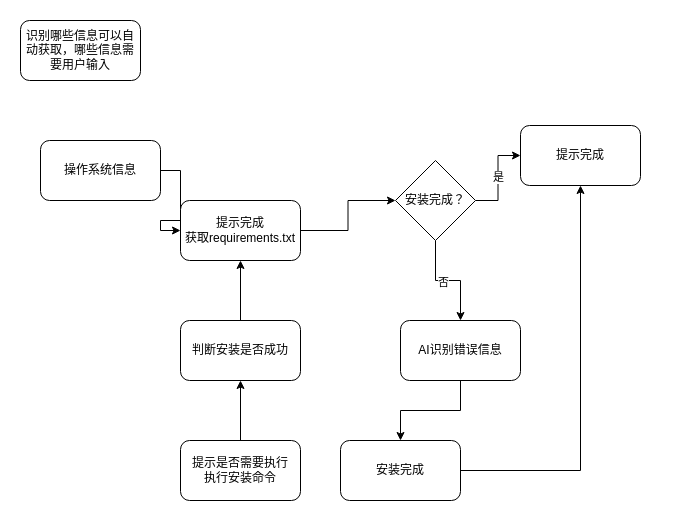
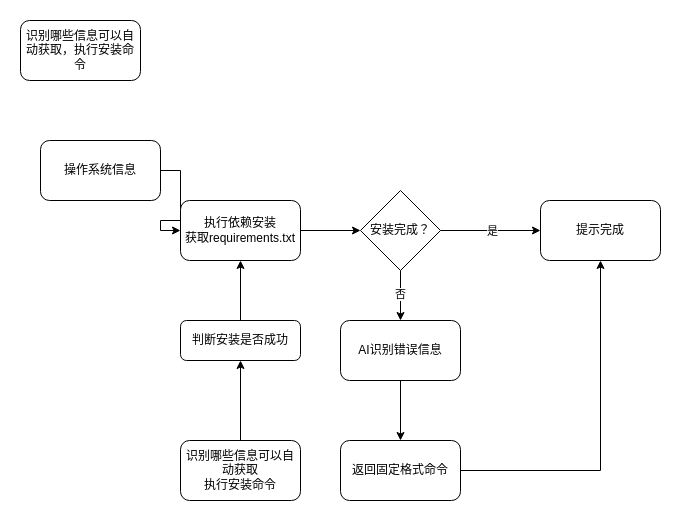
node "识别哪些信息可以自动获取，哪些信息需要用户输入": label "识别哪些信息可以自动获取，哪些信息需要用户输入" -> "识别哪些信息可以自动获取，执行安装命令"
node "提示完成": moved (581, 156) -> (601, 231)
node "安装完成？": moved (436, 201) -> (401, 231)
node "提示完成 获取requirements.txt": label "提示完成 获取requirements.txt" -> "执行依赖安装 获取requirements.txt"
node "判断安装是否成功": size 120x60 -> 120x40
node "AI识别错误信息": moved (461, 351) -> (401, 351)
node "提示是否需要执行 执行安装命令": label "提示是否需要执行 执行安装命令" -> "识别哪些信息可以自动获取 执行安装命令"
node "安装完成": label "安装完成" -> "返回固定格式命令"
